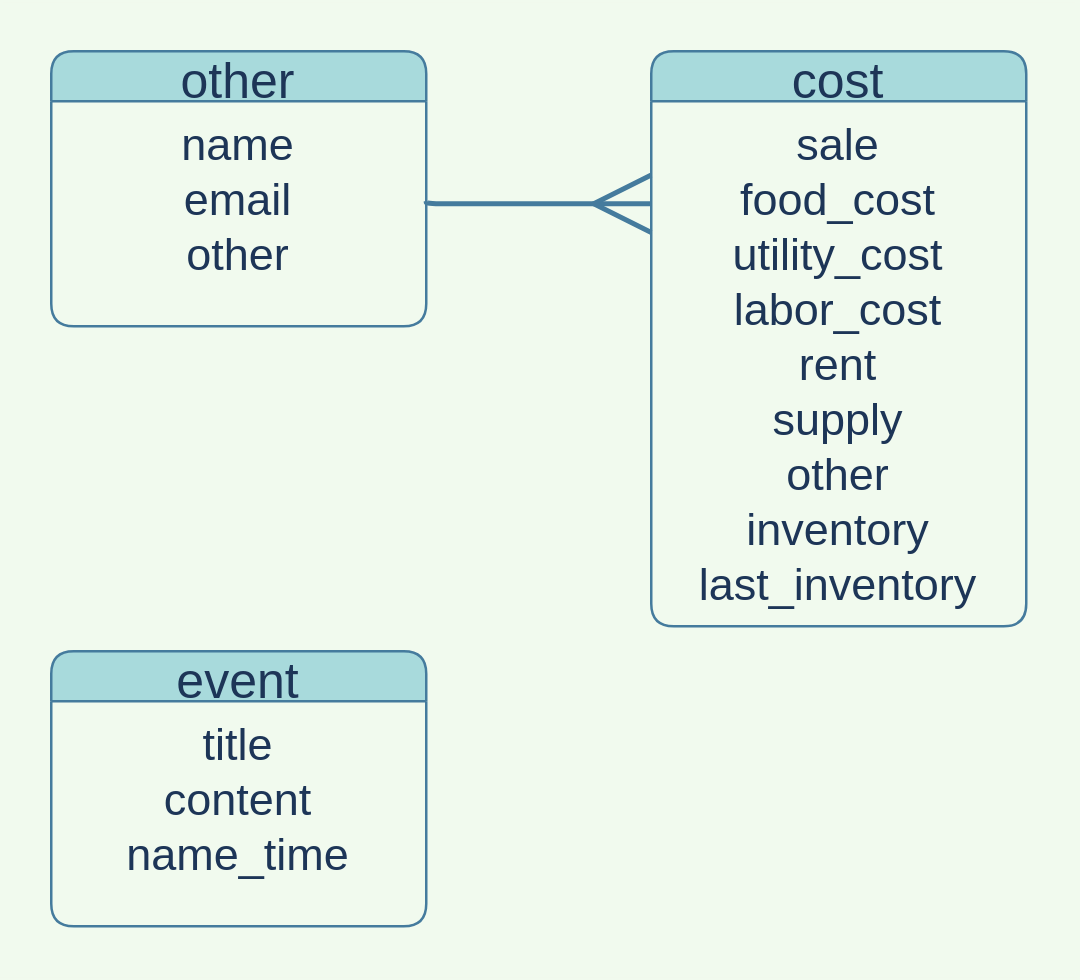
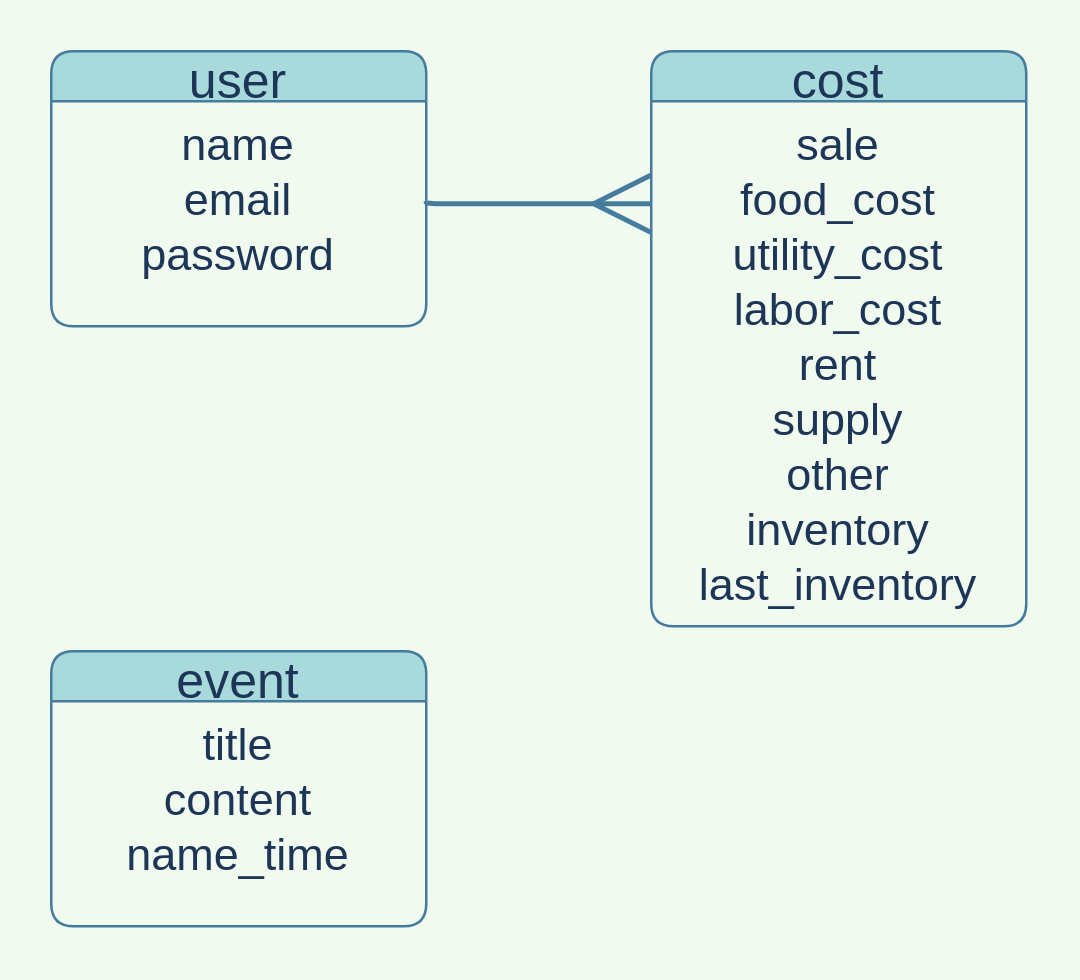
node "other": label "other" -> "user"
node "name email other": label "name email other" -> "name email password"
